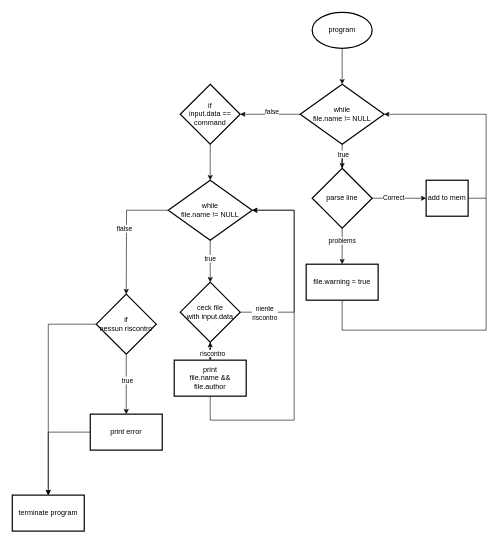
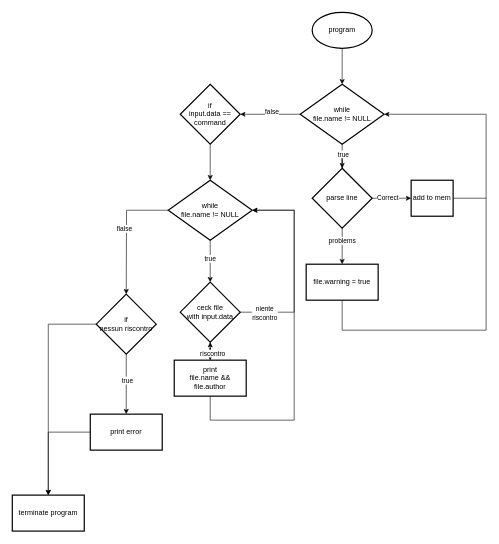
node "add to mem": moved (447, 198) -> (432, 198)
